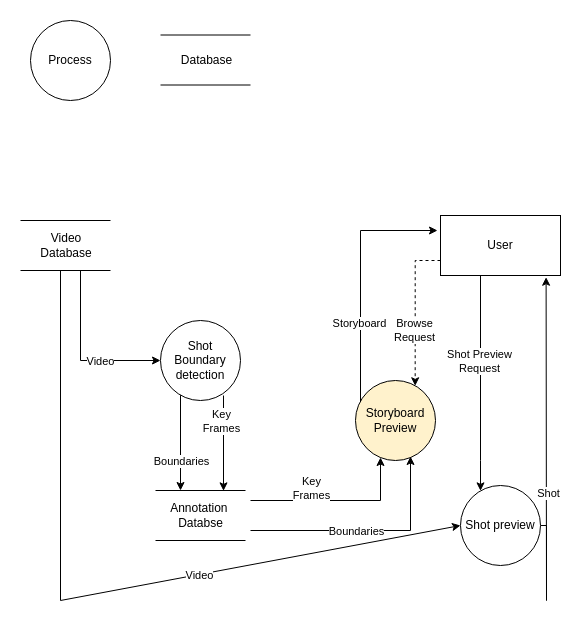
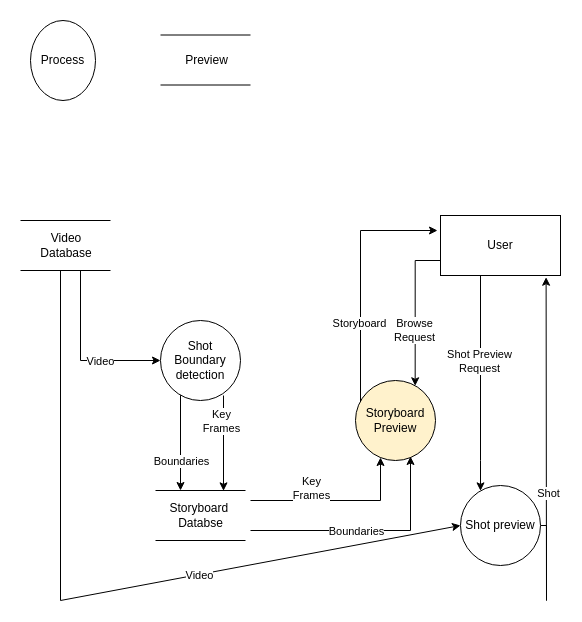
node "Process": size 80x80 -> 65x80
node "Database": label "Database" -> "Preview"
edge "User" -> "Storyboard Preview": style dashed -> solid
node "Annotation Databse": label "Annotation Databse" -> "Storyboard Databse"
